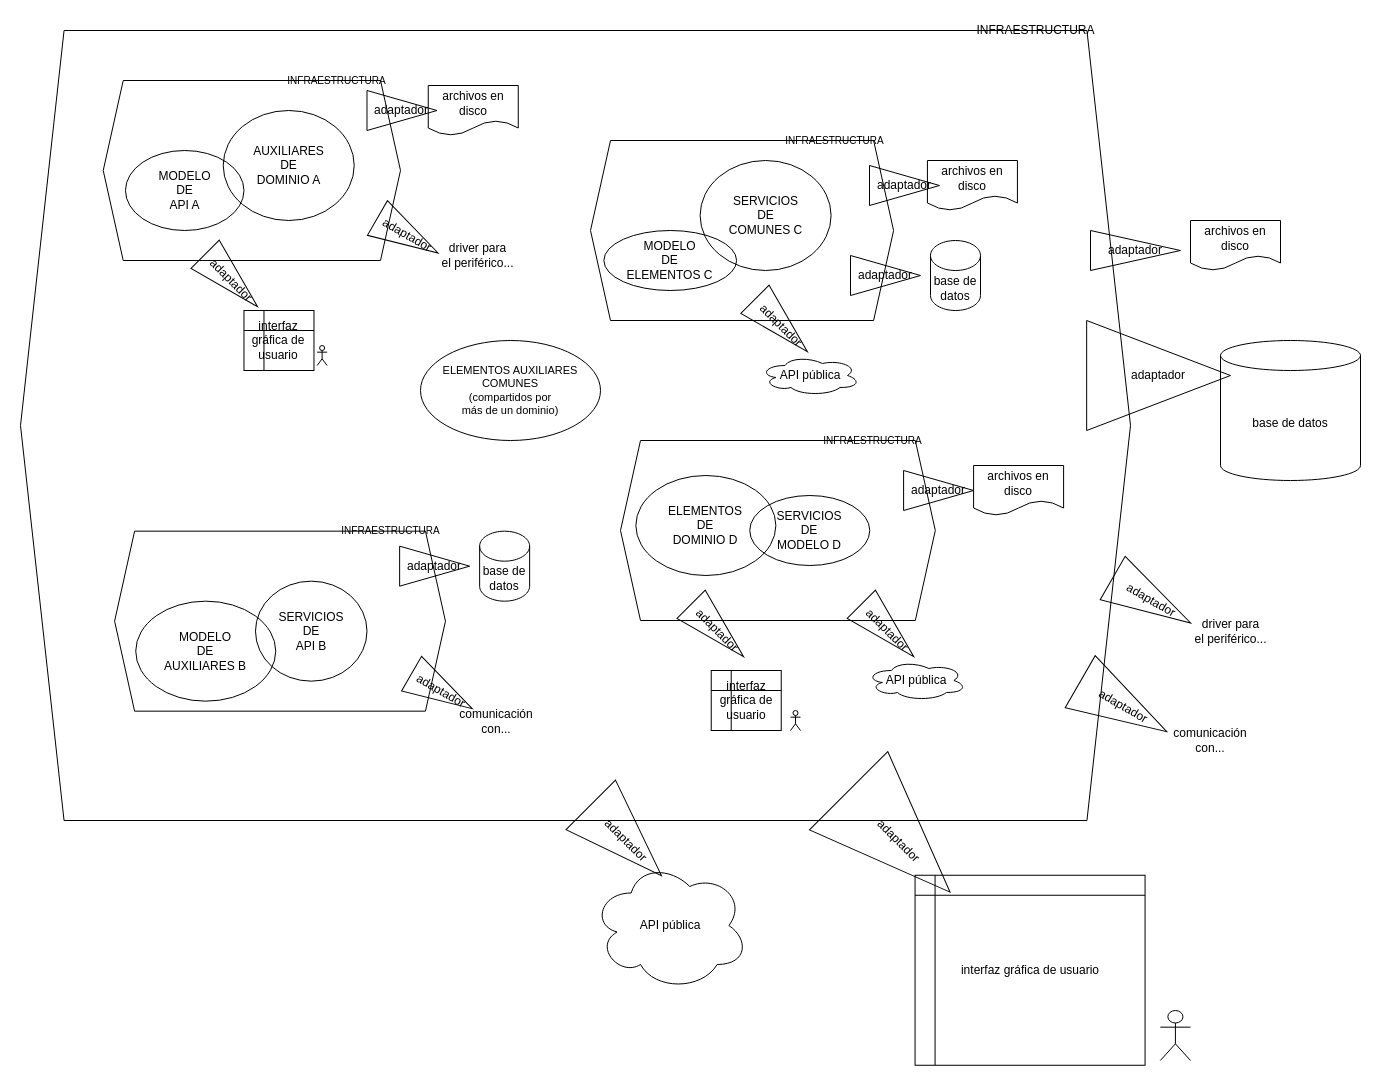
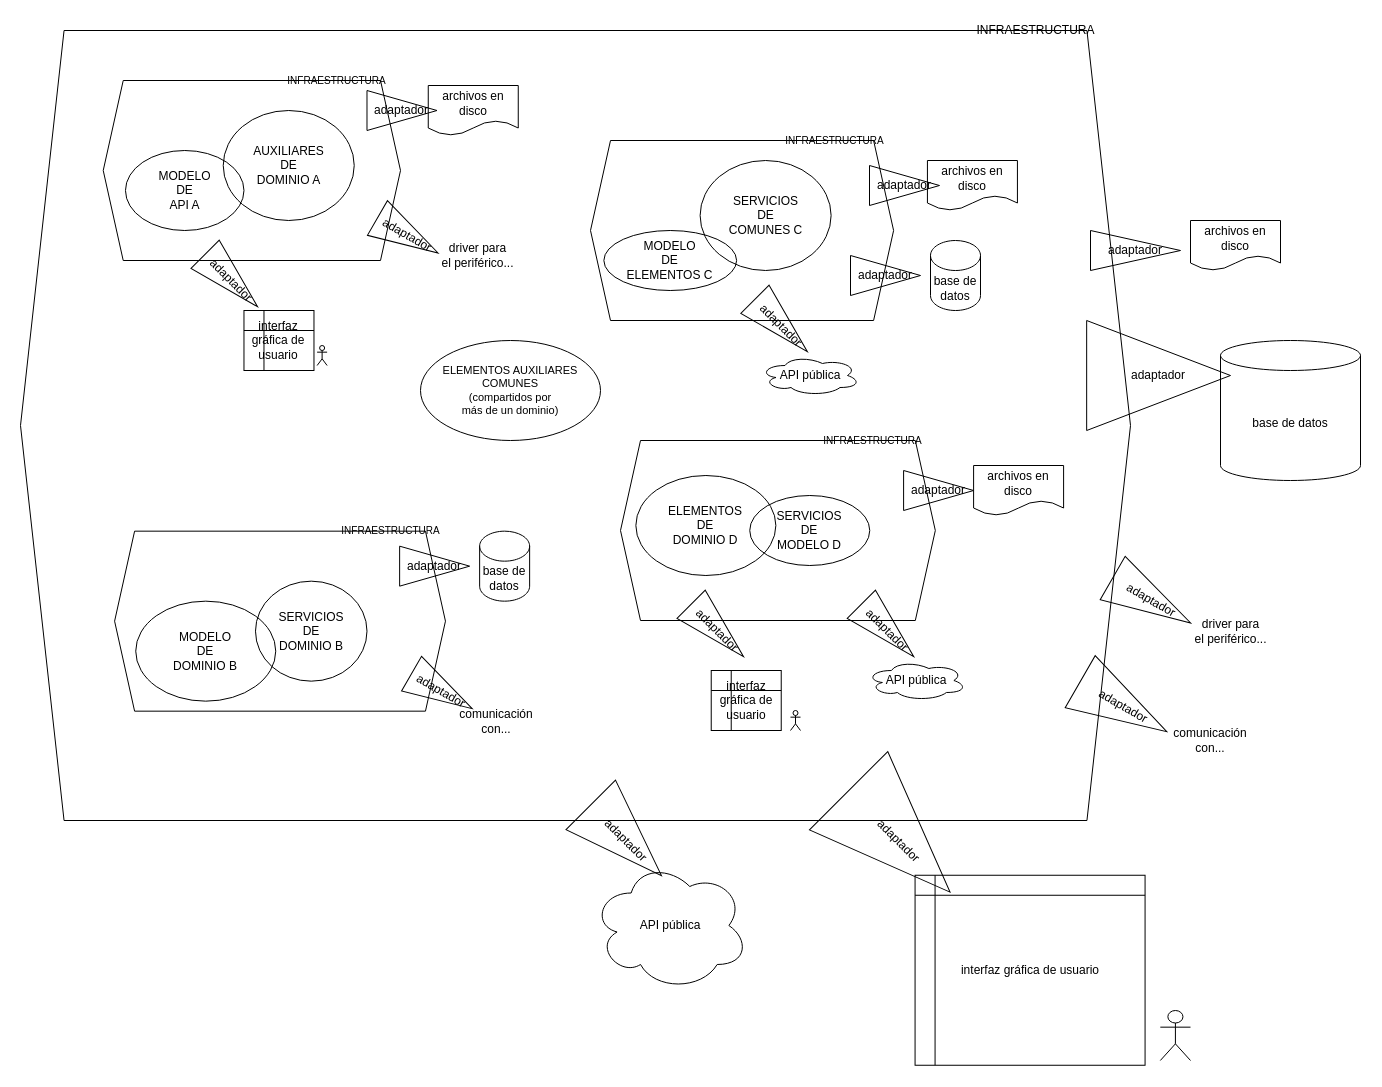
node "SERVICIOS DE API B": label "SERVICIOS DE API B" -> "SERVICIOS DE DOMINIO B"
node "MODELO DE AUXILIARES B": label "MODELO DE AUXILIARES B" -> "MODELO DE DOMINIO B"
